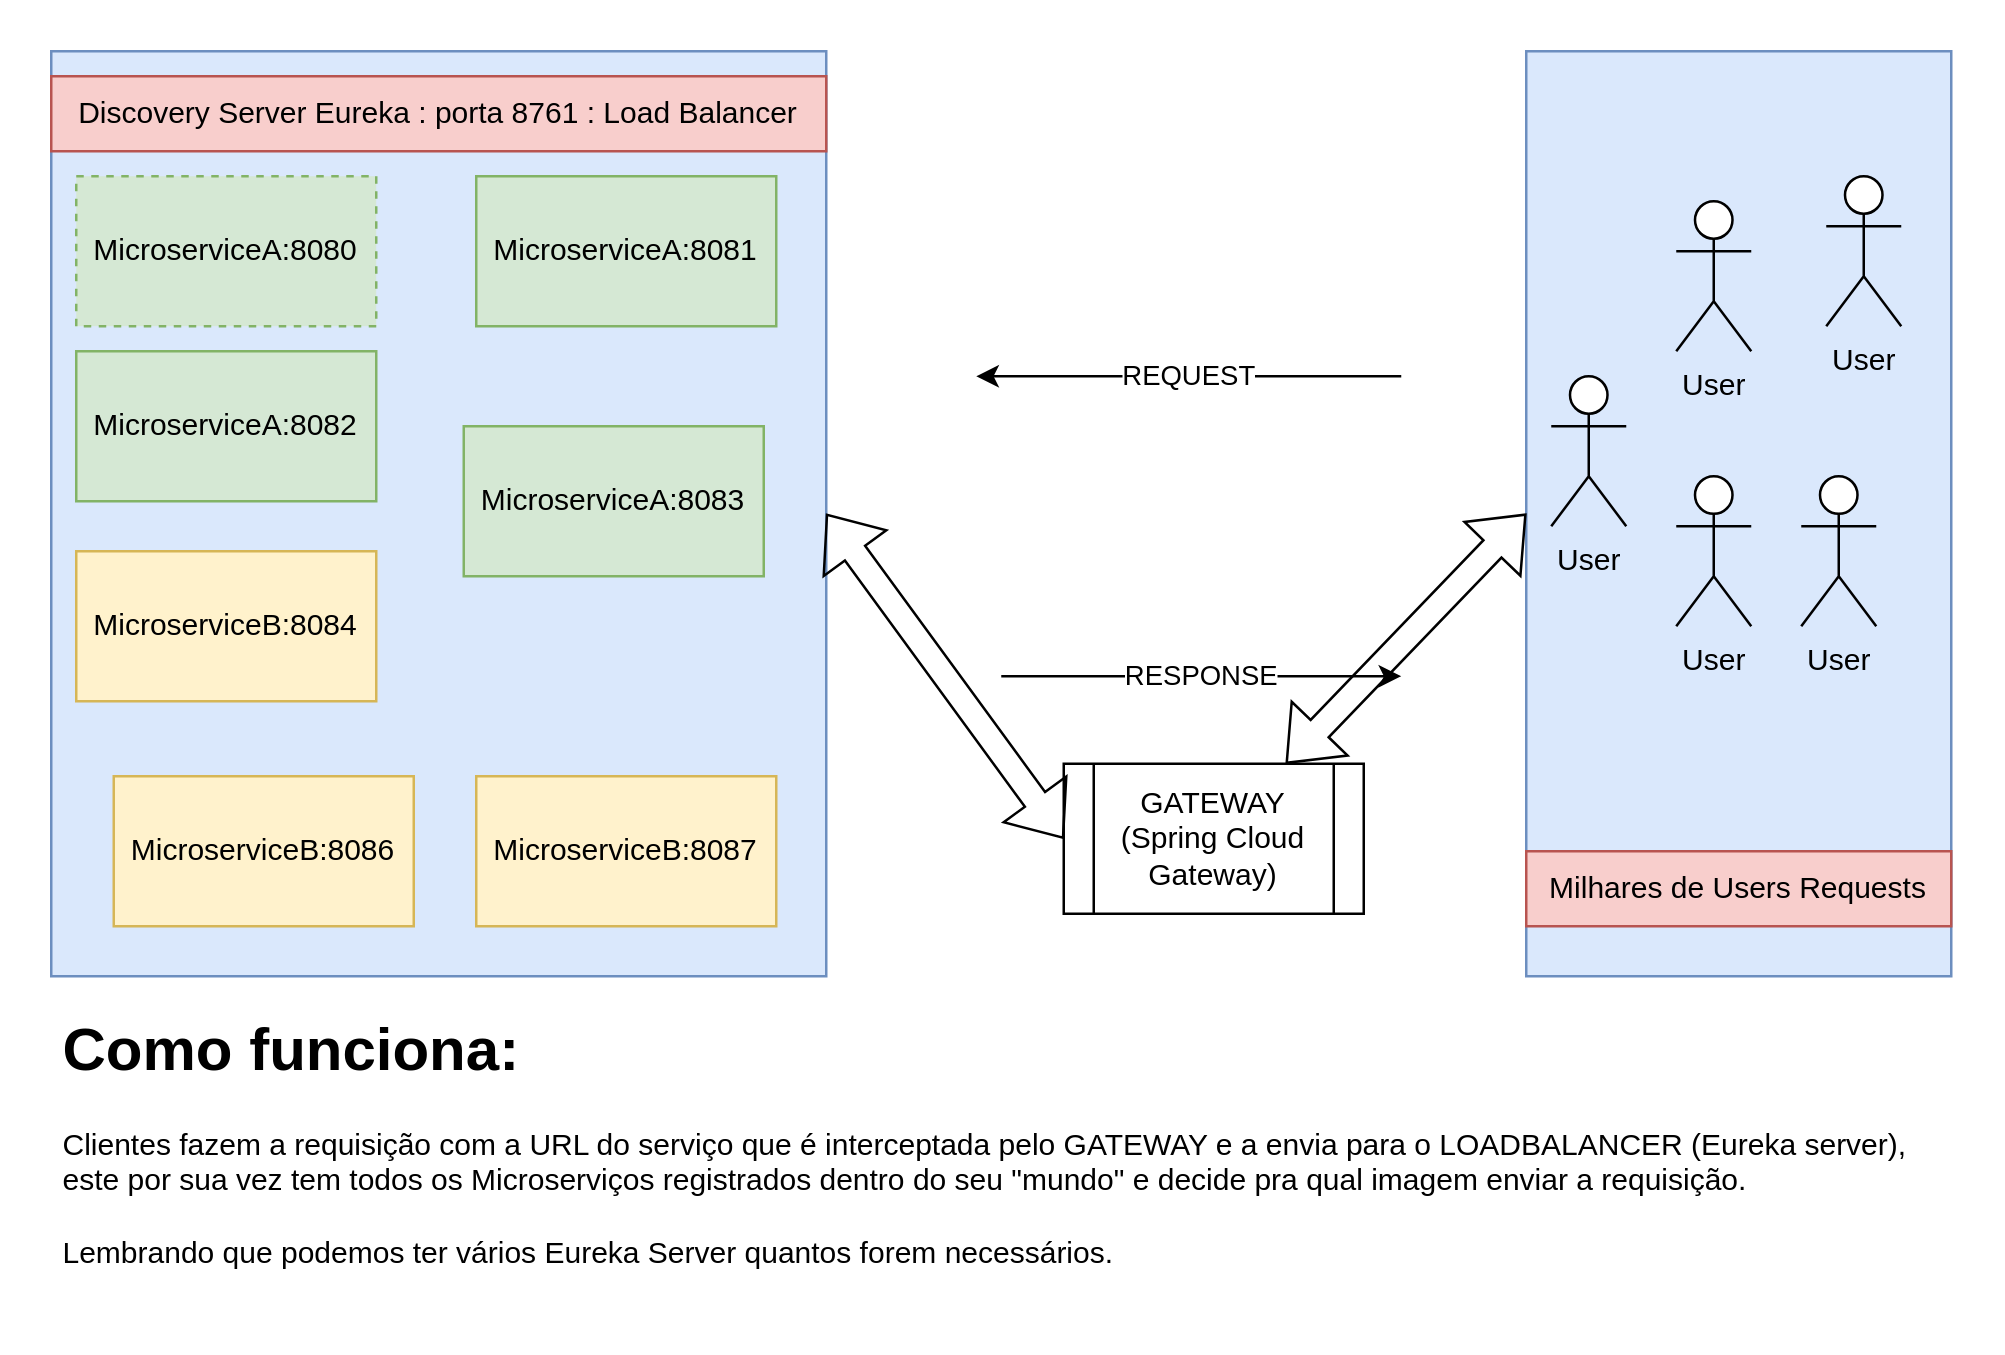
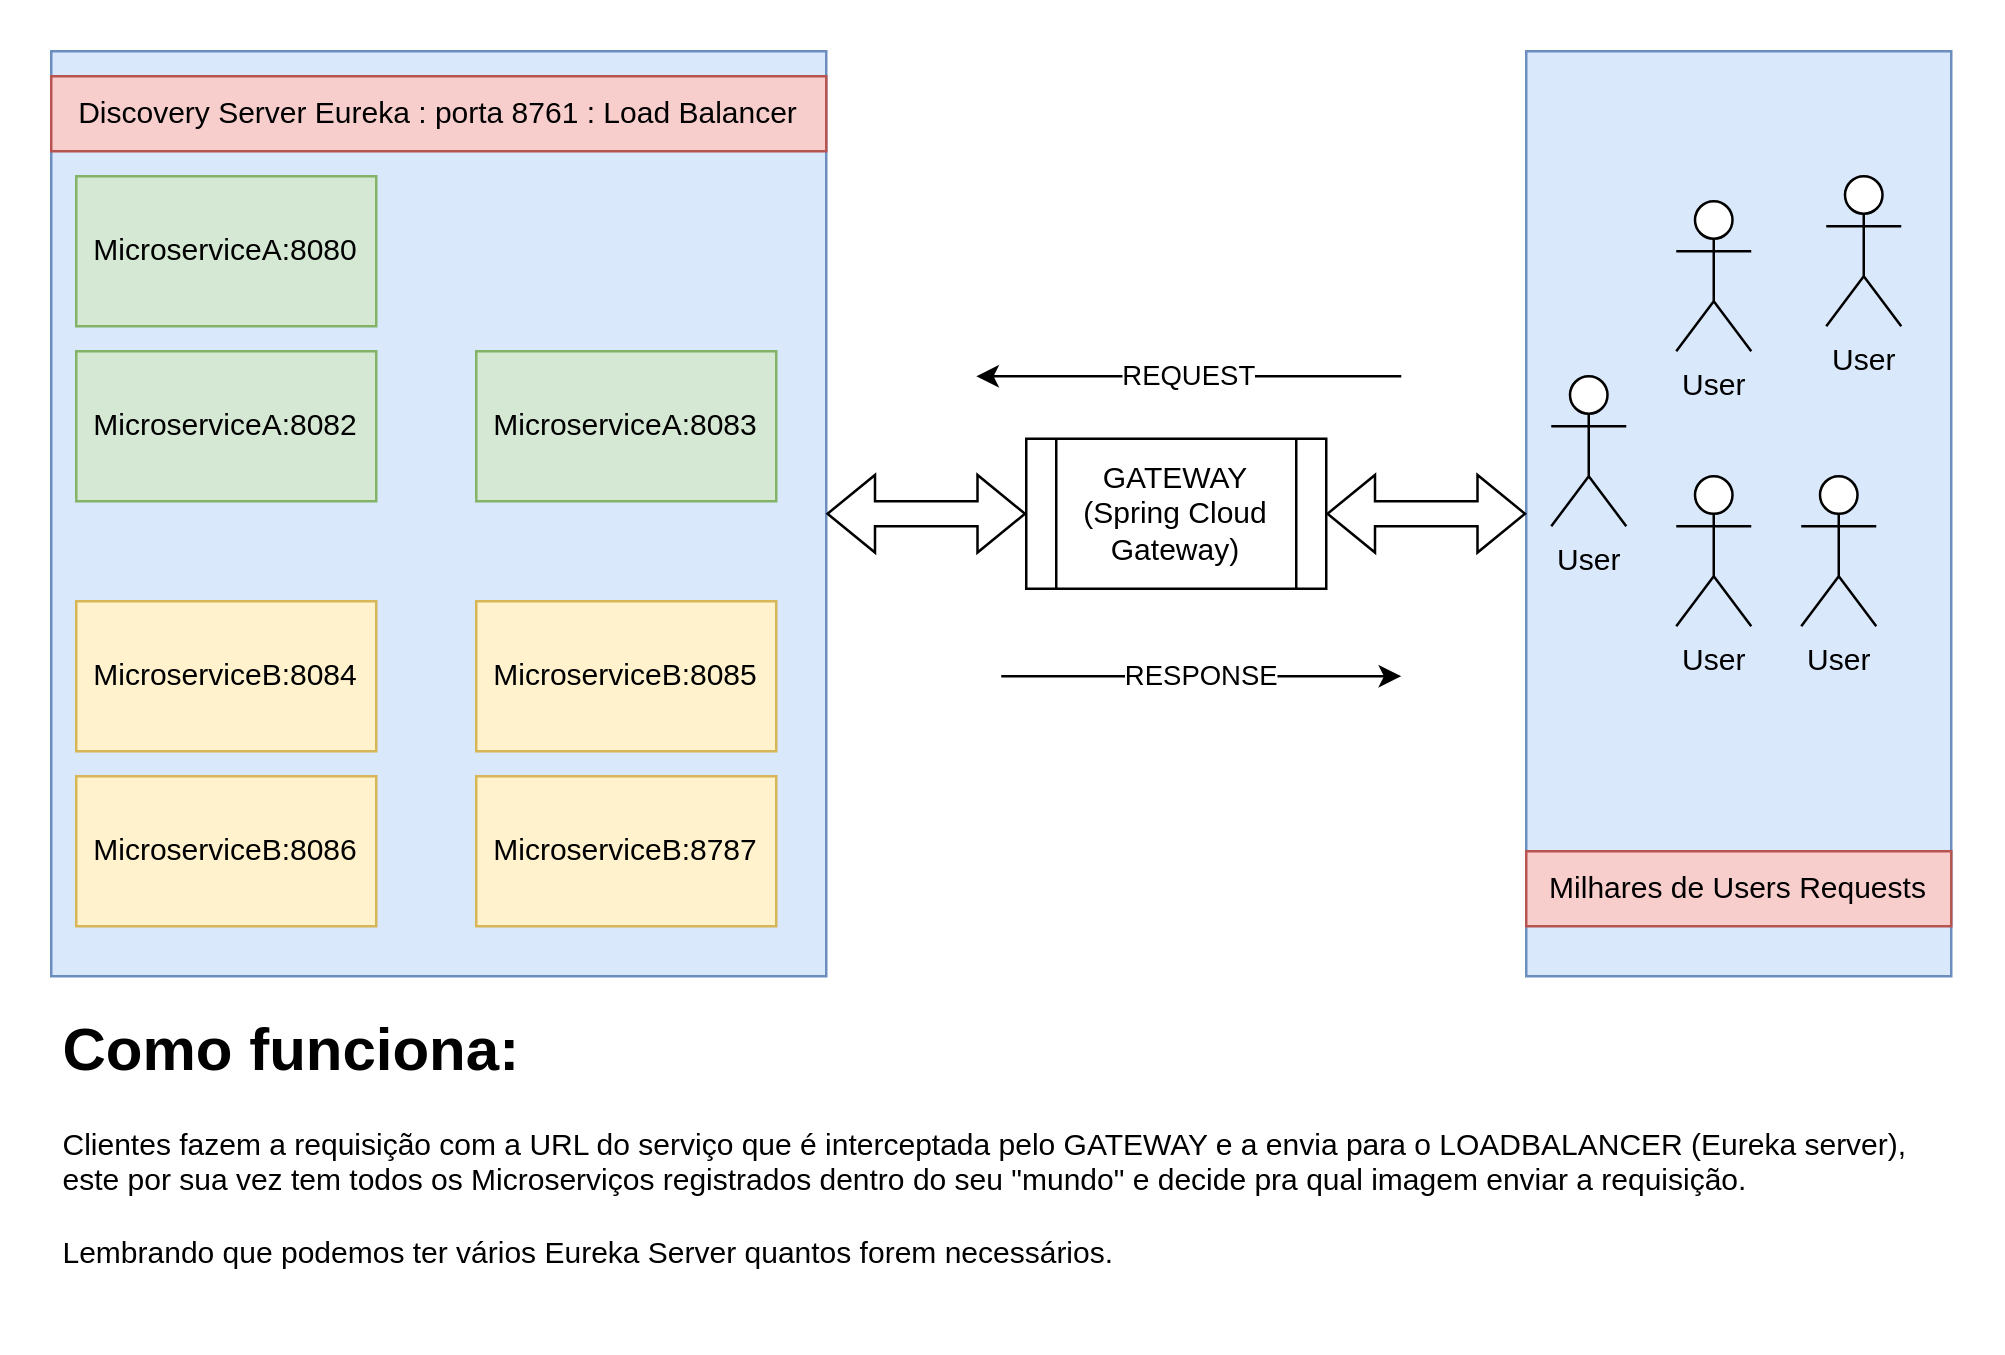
node "MicroserviceA:8080": style dashed -> solid
node "MicroserviceA:8081": removed
node "MicroserviceA:8083": moved (614, 501) -> (626, 426)
node "MicroserviceB:8084": moved (226, 626) -> (226, 676)
node "MicroserviceB:8085": added
node "GATEWAY (Spring Cloud Gateway)": moved (1214, 839) -> (1176, 514)
node "MicroserviceB:8086": moved (264, 851) -> (226, 851)
node "MicroserviceB:8087": label "MicroserviceB:8087" -> "MicroserviceB:8787"
